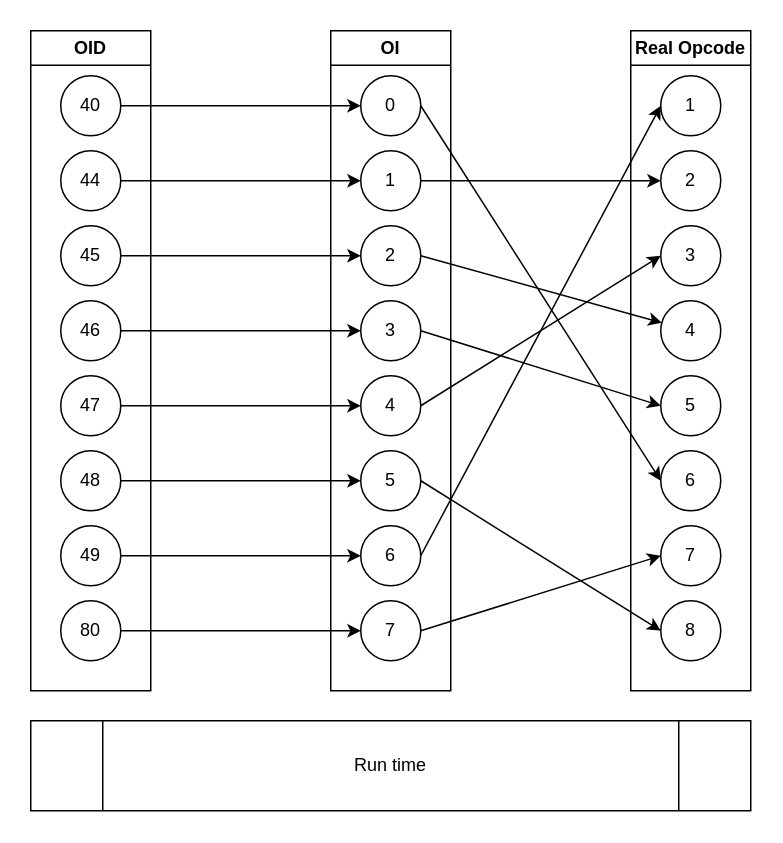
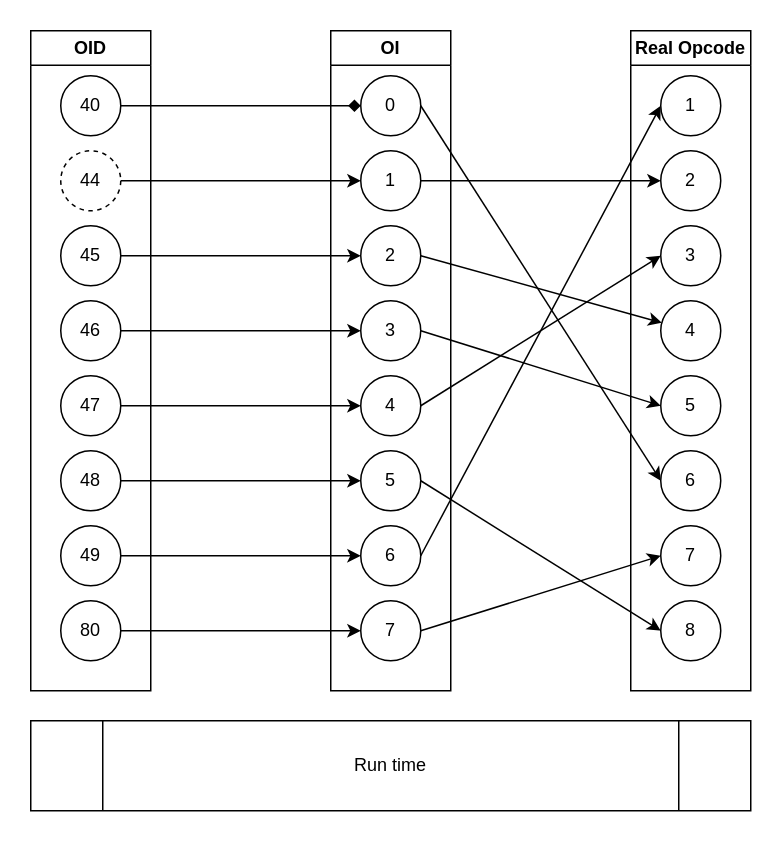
edge "40" -> "0": arrowhead classic -> diamond
node "44": style solid -> dashed
